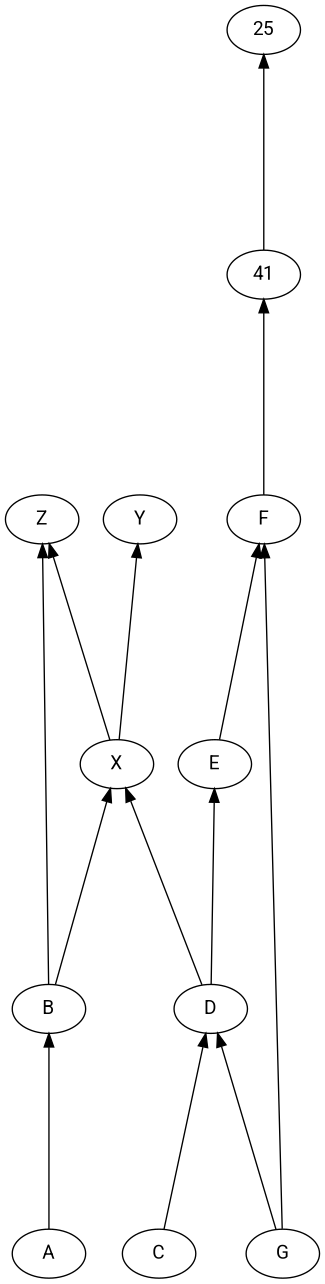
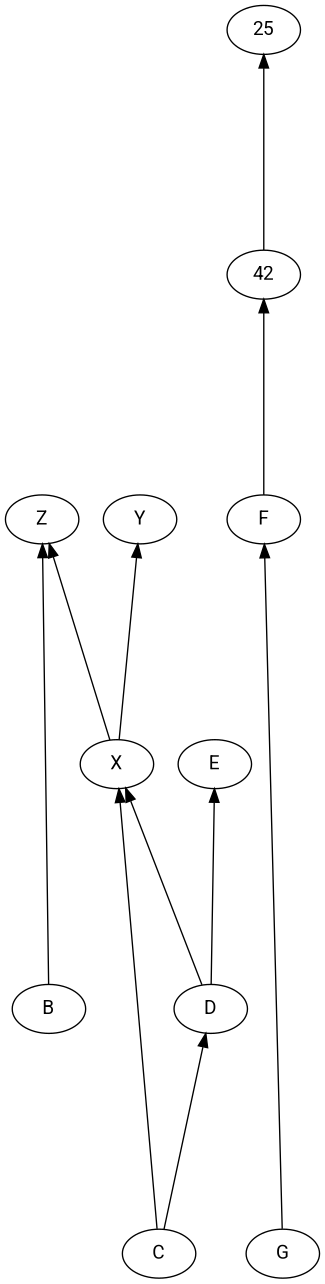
node "41": label "41" -> "42"
edge "E" -> "F": removed
edge "B" -> "X": now "C" -> "X"
edge "G" -> "D": removed
node "A": removed
